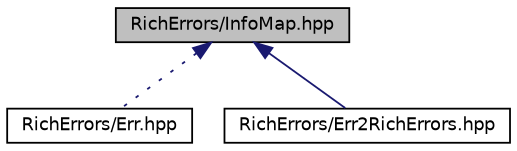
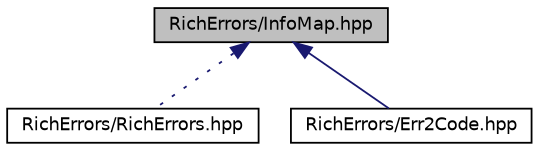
node "RichErrors/Err.hpp": label "RichErrors/Err.hpp" -> "RichErrors/RichErrors.hpp"
node "RichErrors/Err2RichErrors.hpp": label "RichErrors/Err2RichErrors.hpp" -> "RichErrors/Err2Code.hpp"
